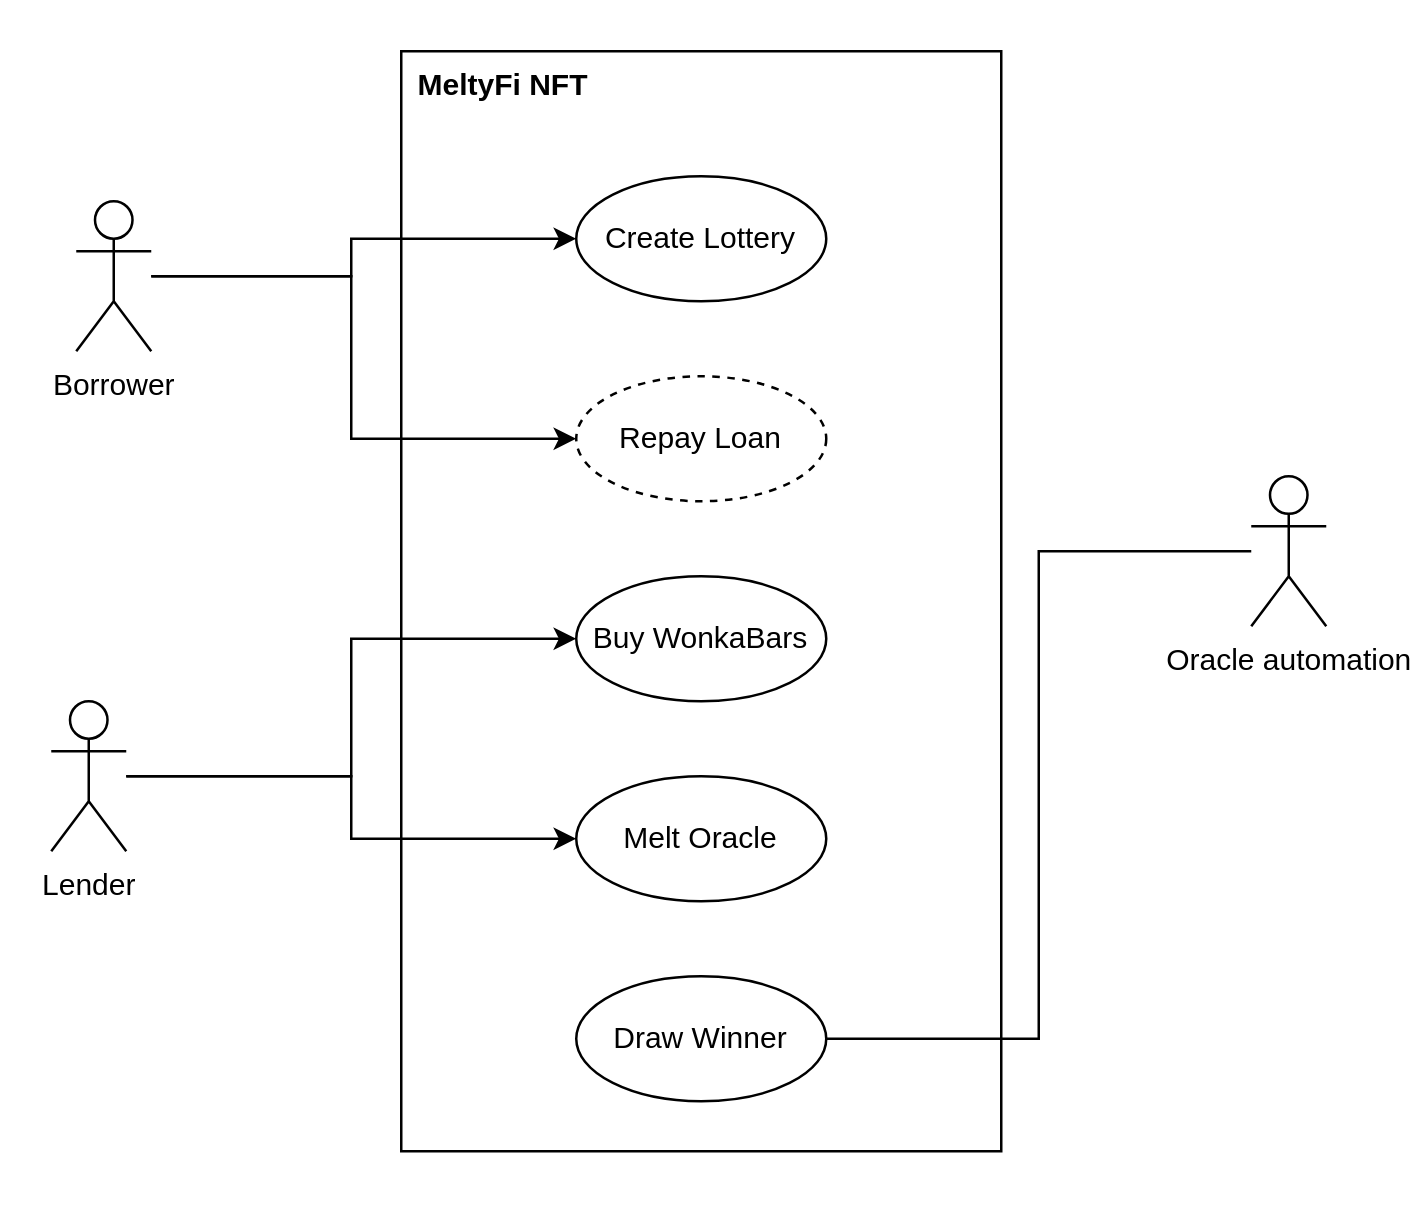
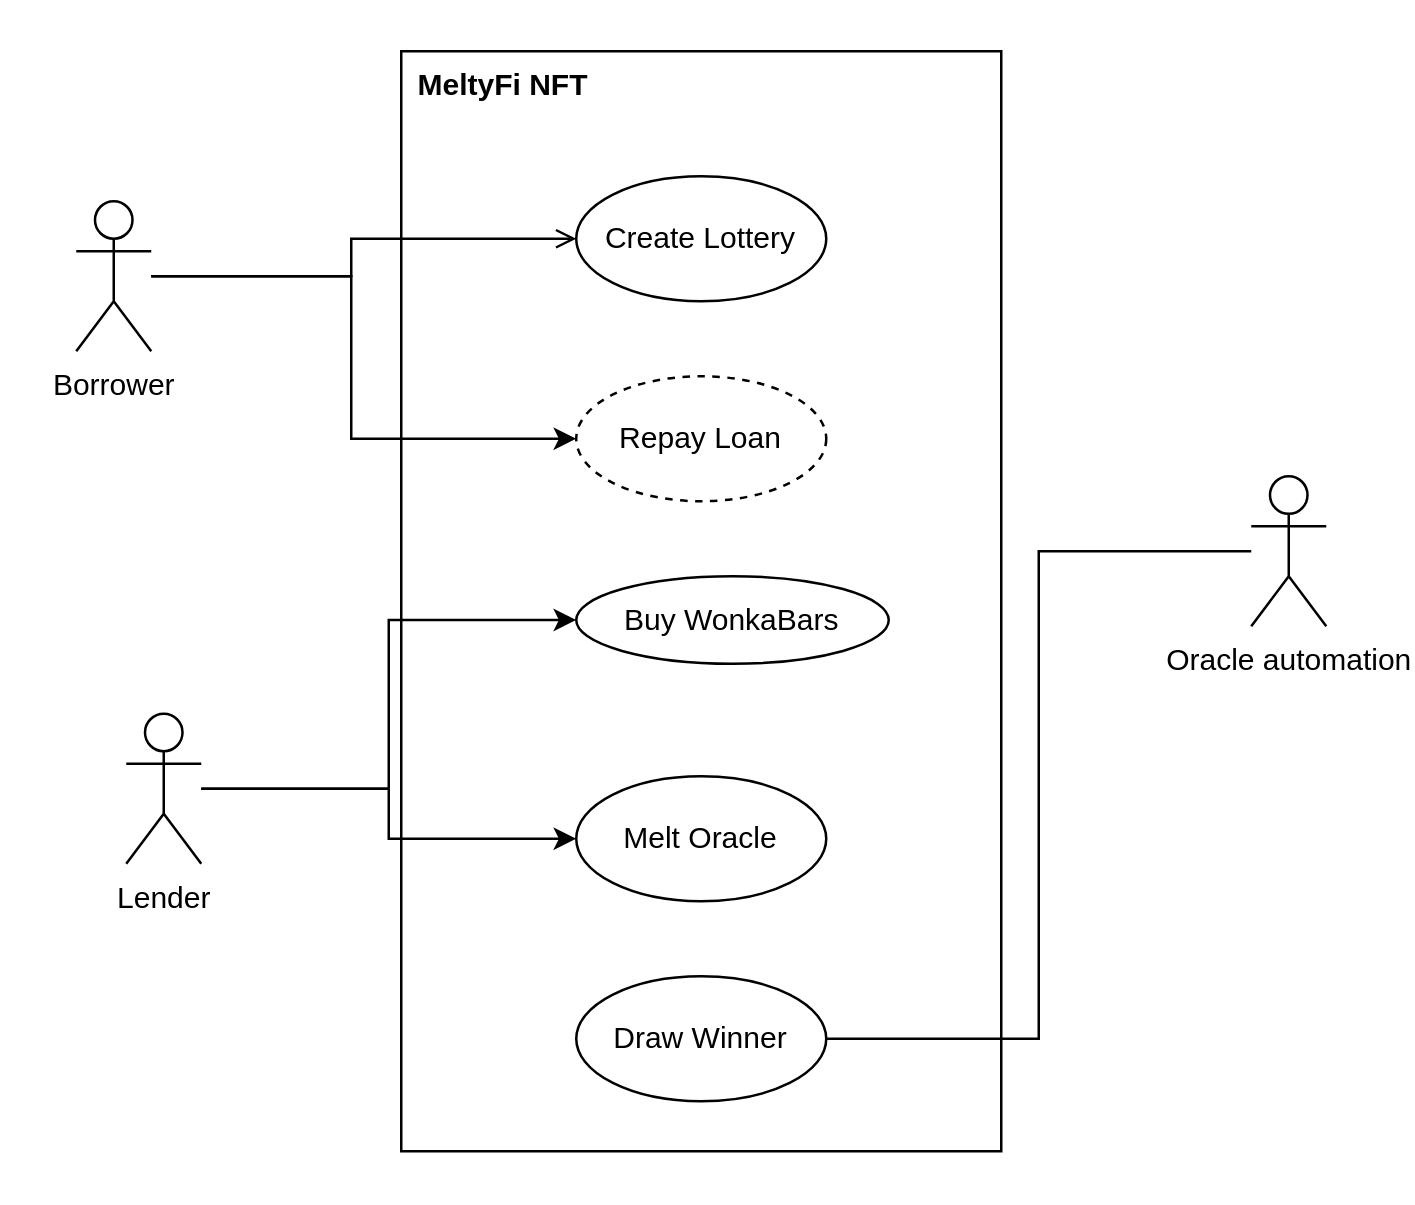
edge "Borrower" -> "Create Lottery": arrowhead classic -> open
node "Buy WonkaBars": size 250x125 -> 313x88
node "Lender": moved (89, 776) -> (164, 789)
